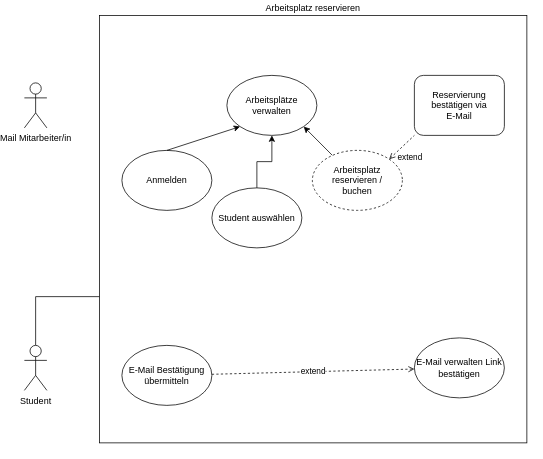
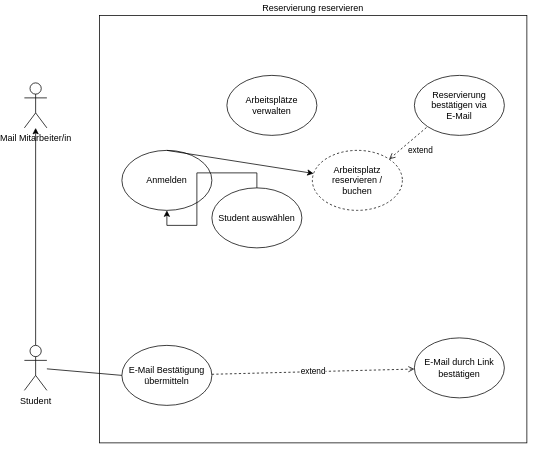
node "Arbeitsplatz reservieren": label "Arbeitsplatz reservieren" -> "Reservierung reservieren"
node "Reservierung bestätigen via E-Mail": shape rounded rectangle -> ellipse
edge "Anmelden" -> "Arbeitsplätze verwalten": now "Anmelden" -> "Arbeitsplatz reservieren / buchen"
edge "Arbeitsplatz reservieren / buchen" -> "Arbeitsplätze verwalten": removed
edge "Student auswählen" -> "Arbeitsplätze verwalten": now "Student auswählen" -> "Anmelden"
edge "Student" -> "Student auswählen": now "Student" -> "Mail Mitarbeiter/in"
node "E-Mail verwalten Link bestätigen": label "E-Mail verwalten Link bestätigen" -> "E-Mail durch Link bestätigen"
edge "Student" -- "E-Mail Bestätigung übermitteln": added
